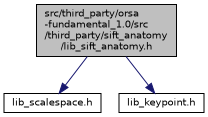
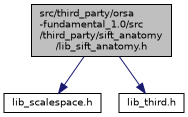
node "lib_keypoint.h": label "lib_keypoint.h" -> "lib_third.h"
